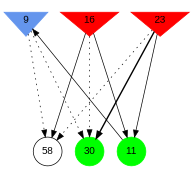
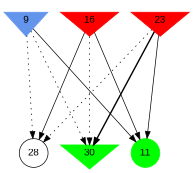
edge "11" -> "9": reversed
node "58": label "58" -> "28"
node "30": shape circle -> invtriangle
